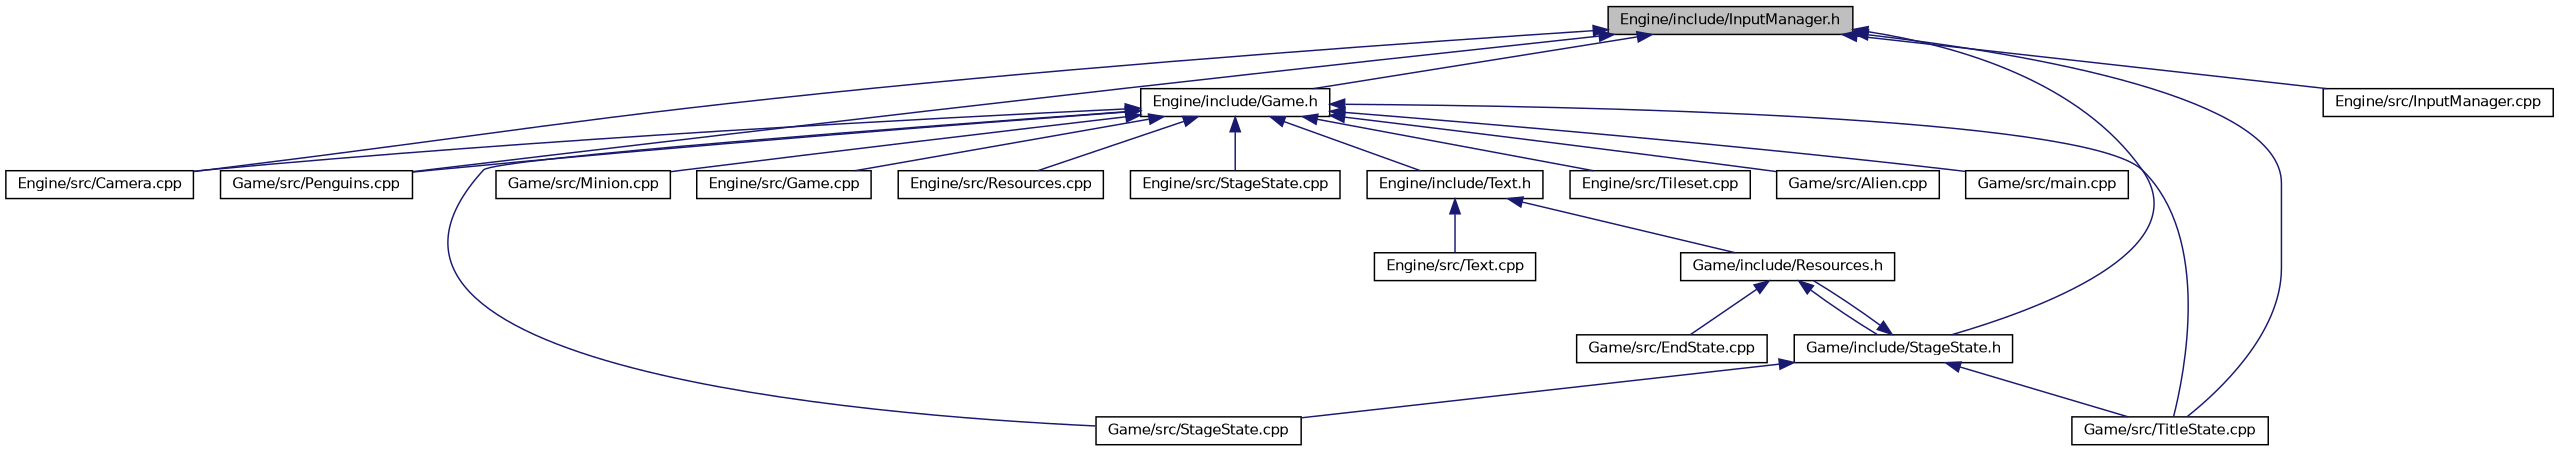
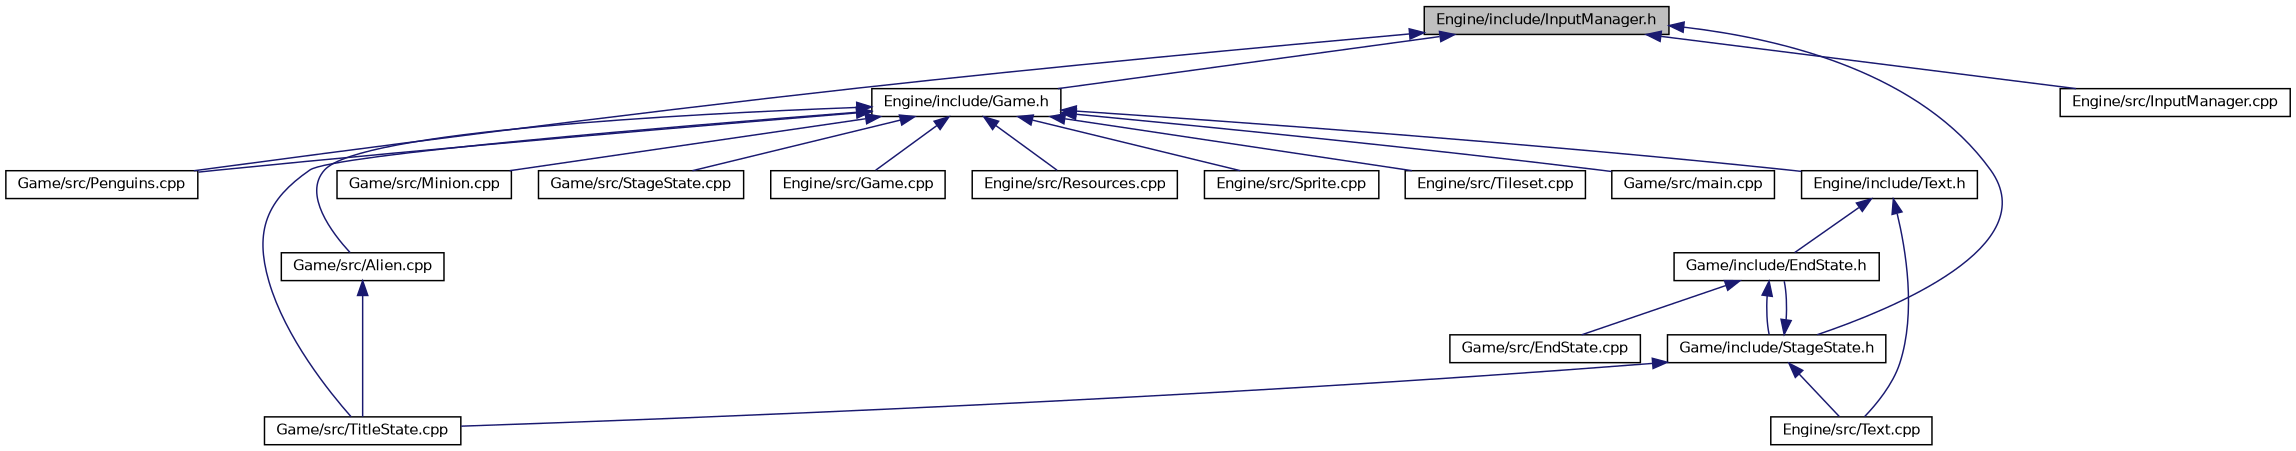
edge "Game/src/TitleState.cpp" -> "Engine/include/InputManager.h": now "Game/src/TitleState.cpp" -> "Game/src/Alien.cpp"
node "Engine/src/Camera.cpp": removed
node "Engine/src/StageState.cpp": label "Engine/src/StageState.cpp" -> "Engine/src/Sprite.cpp"
node "Game/include/Resources.h": label "Game/include/Resources.h" -> "Game/include/EndState.h"
edge "Game/src/StageState.cpp" -> "Game/include/StageState.h": now "Engine/src/Text.cpp" -> "Game/include/StageState.h"
